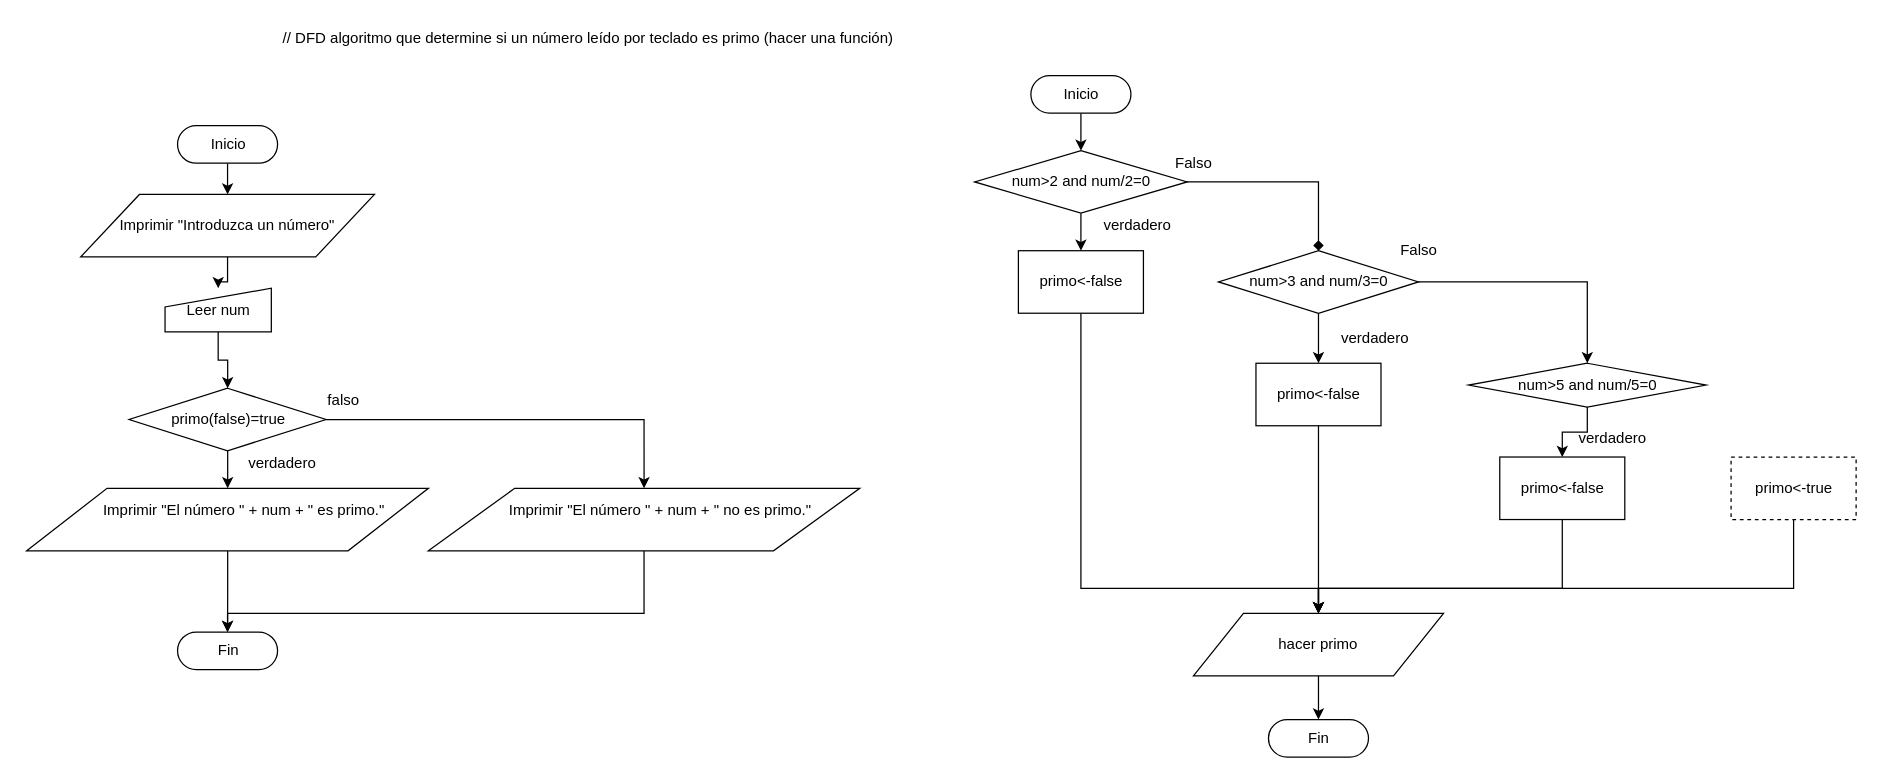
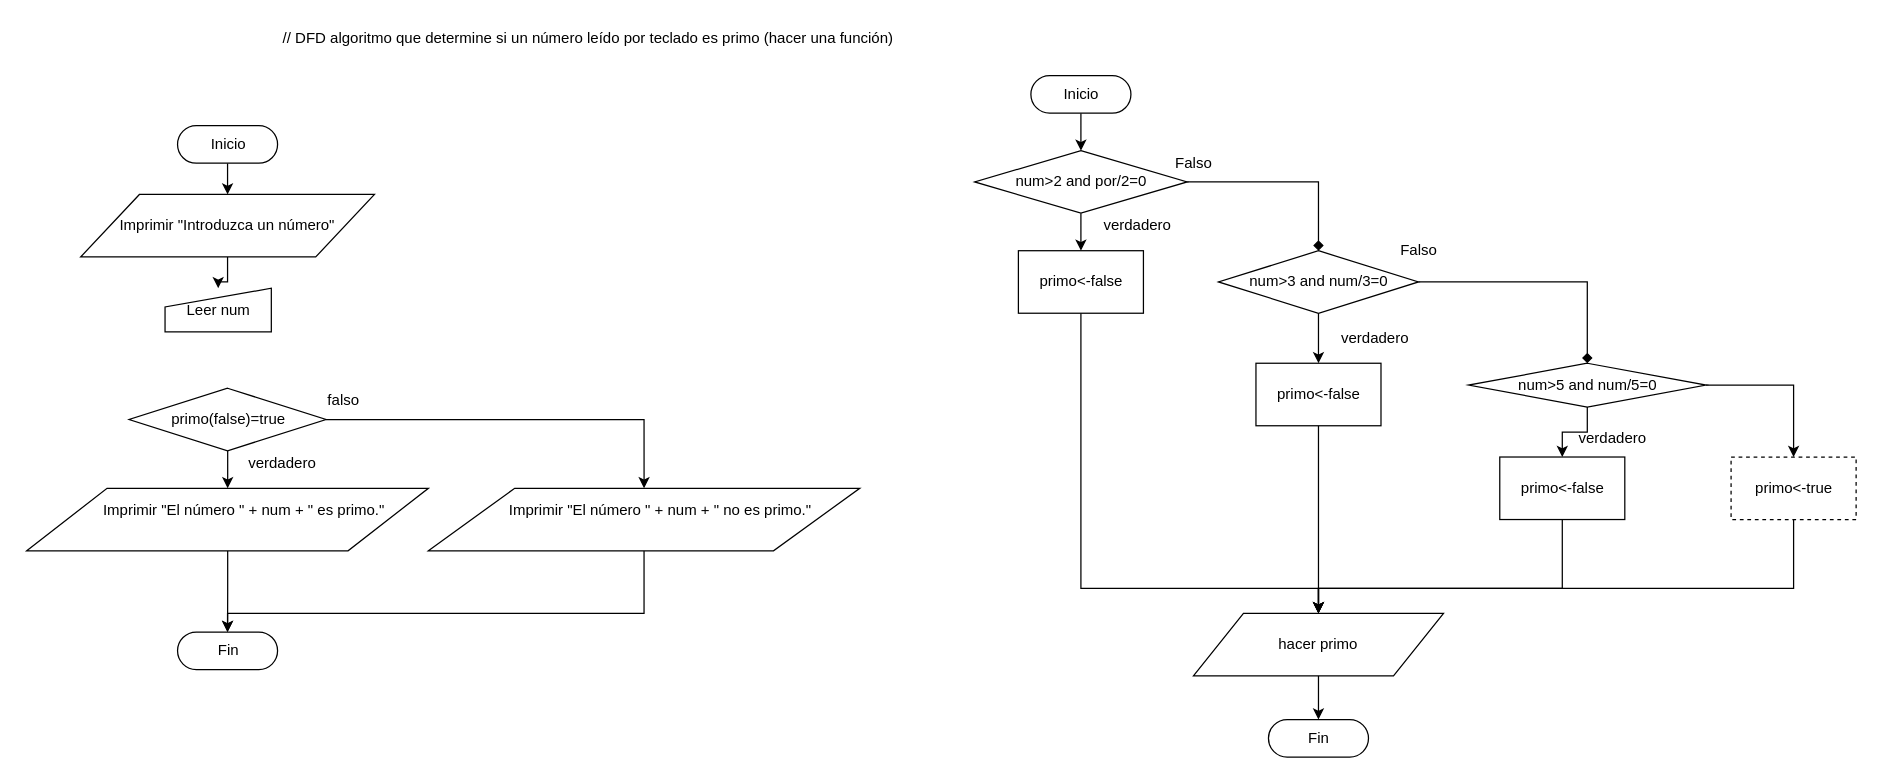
node "num>2 and num/2=0": label "num>2 and num/2=0" -> "num>2 and por/2=0"
edge "num>3 and num/3=0" -> "num>5 and num/5=0": arrowhead classic -> diamond
edge "Leer num" -> "primo(false)=true": removed
edge "num>5 and num/5=0" -> "primo<-true": added
